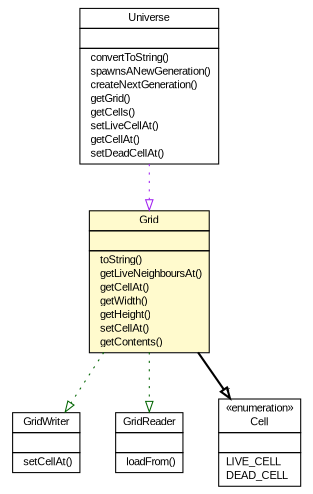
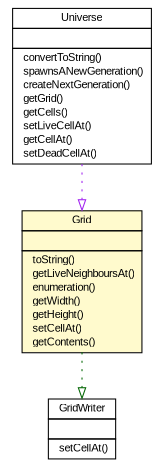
node "Grid": text "getCellAt()" -> "enumeration()"
node "GridReader": removed
node "Cell": removed
